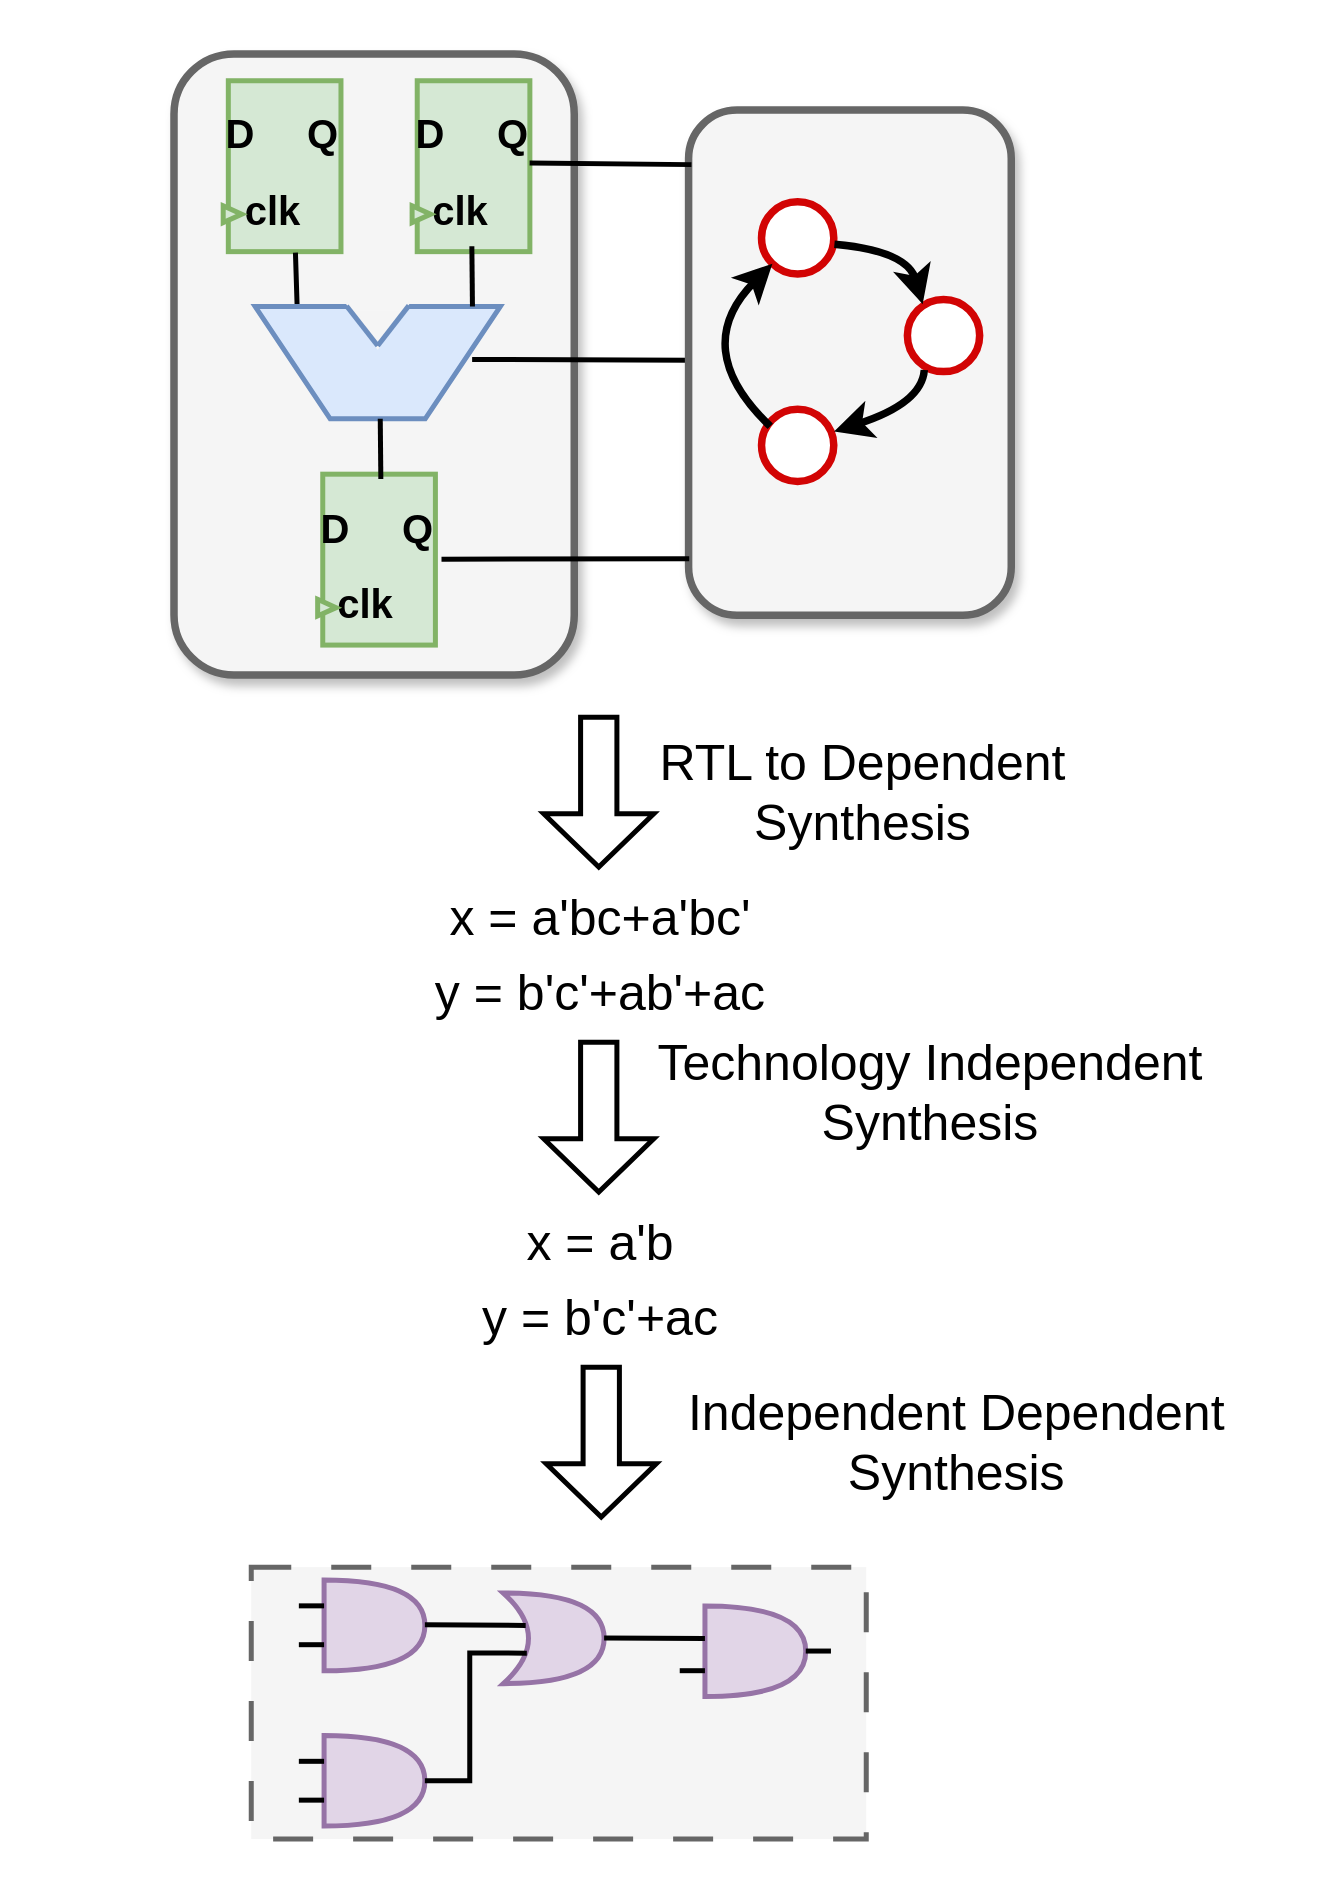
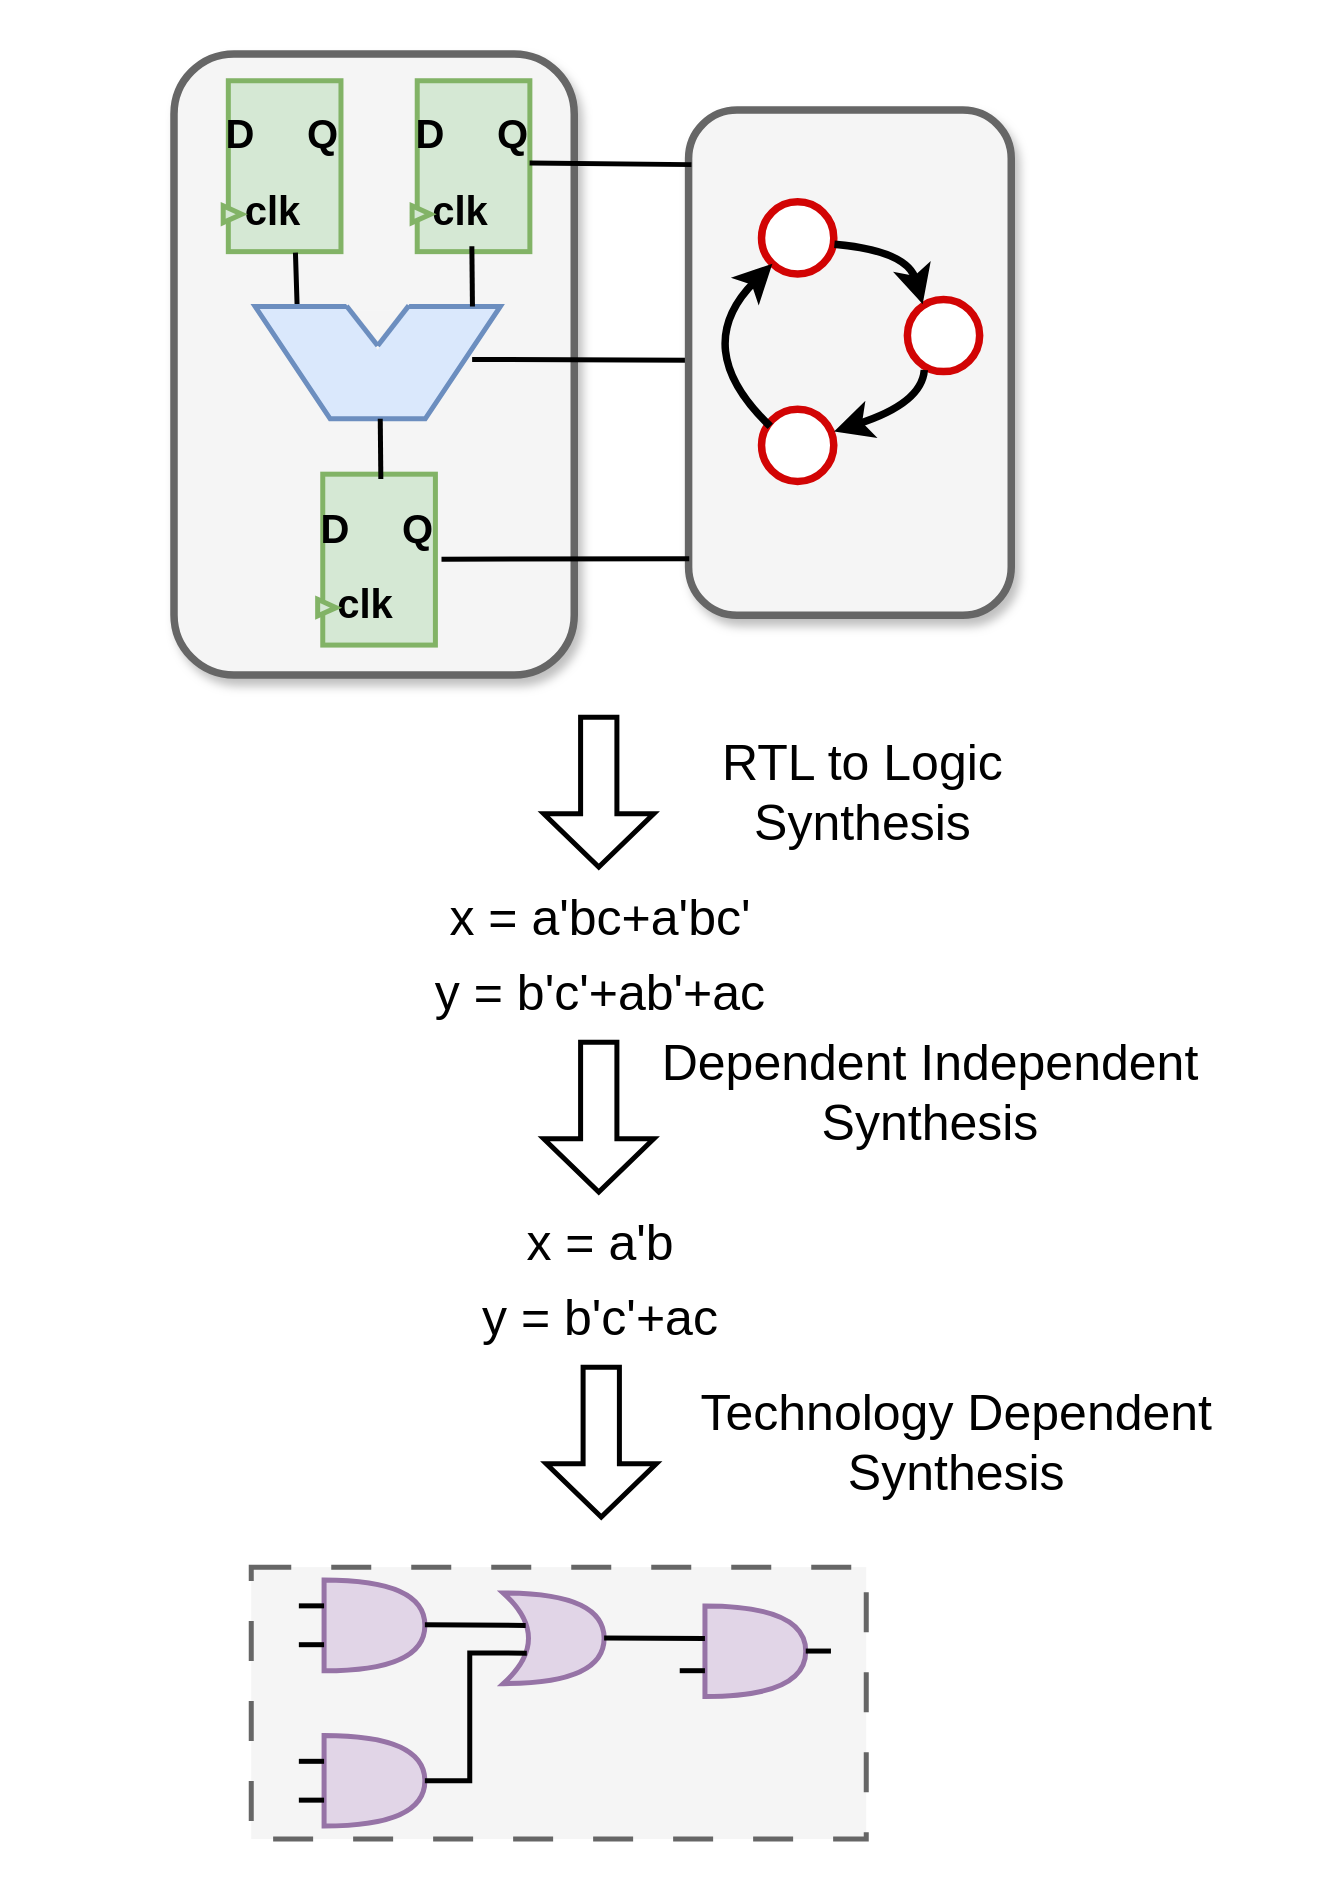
node "RTL to Dependent Synthesis": label "RTL to Dependent Synthesis" -> "RTL to Logic Synthesis"
node "Technology Independent Synthesis": label "Technology Independent Synthesis" -> "Dependent Independent Synthesis"
node "Independent Dependent Synthesis": label "Independent Dependent Synthesis" -> "Technology Dependent Synthesis"
